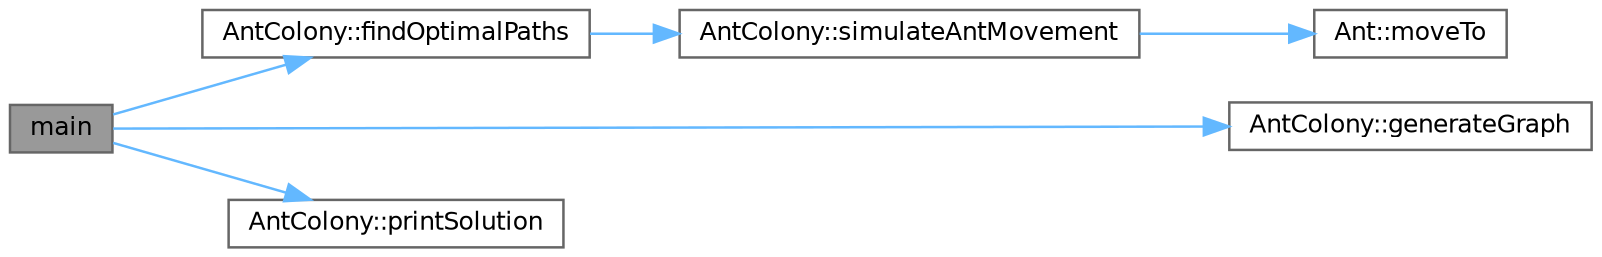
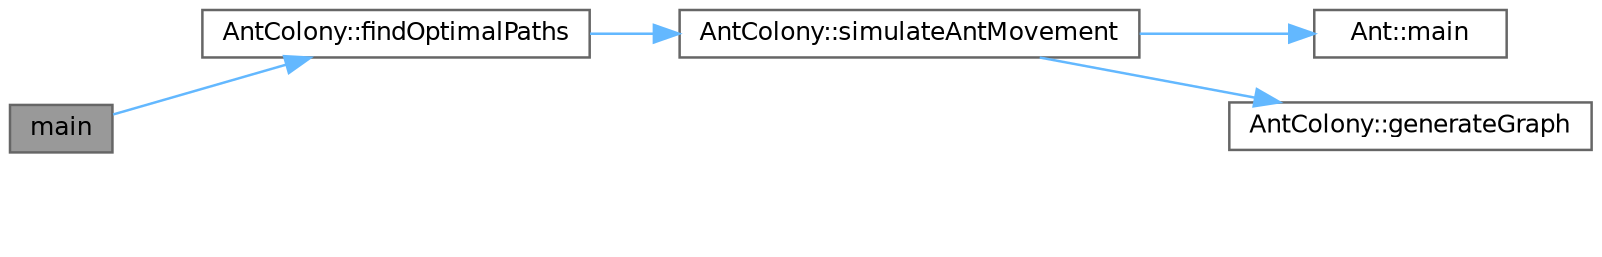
node "Ant::moveTo": label "Ant::moveTo" -> "Ant::main"
edge "main" -> "AntColony::generateGraph": now "AntColony::simulateAntMovement" -> "AntColony::generateGraph"
node "AntColony::printSolution": removed
